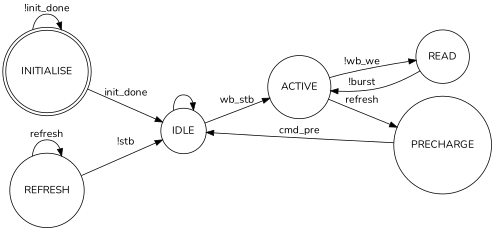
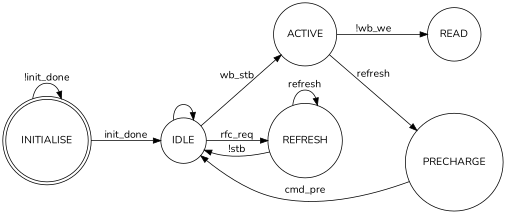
edge "READ" -> "ACTIVE": removed, label "!burst"
edge "IDLE" -> "REFRESH": added, label "rfc_req"
